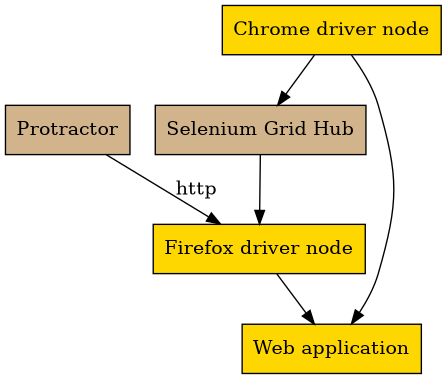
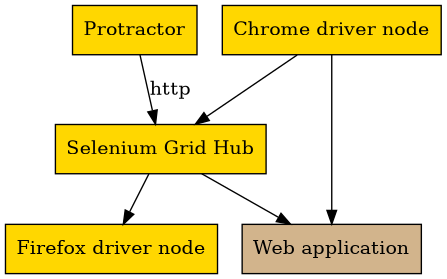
node "Protractor": fillcolor tan -> gold
node "Selenium Grid Hub": fillcolor tan -> gold
edge "Protractor" -> "Firefox driver node": now "Protractor" -> "Selenium Grid Hub"
edge "Firefox driver node" -> "Web application": now "Selenium Grid Hub" -> "Web application"
node "Web application": fillcolor gold -> tan
